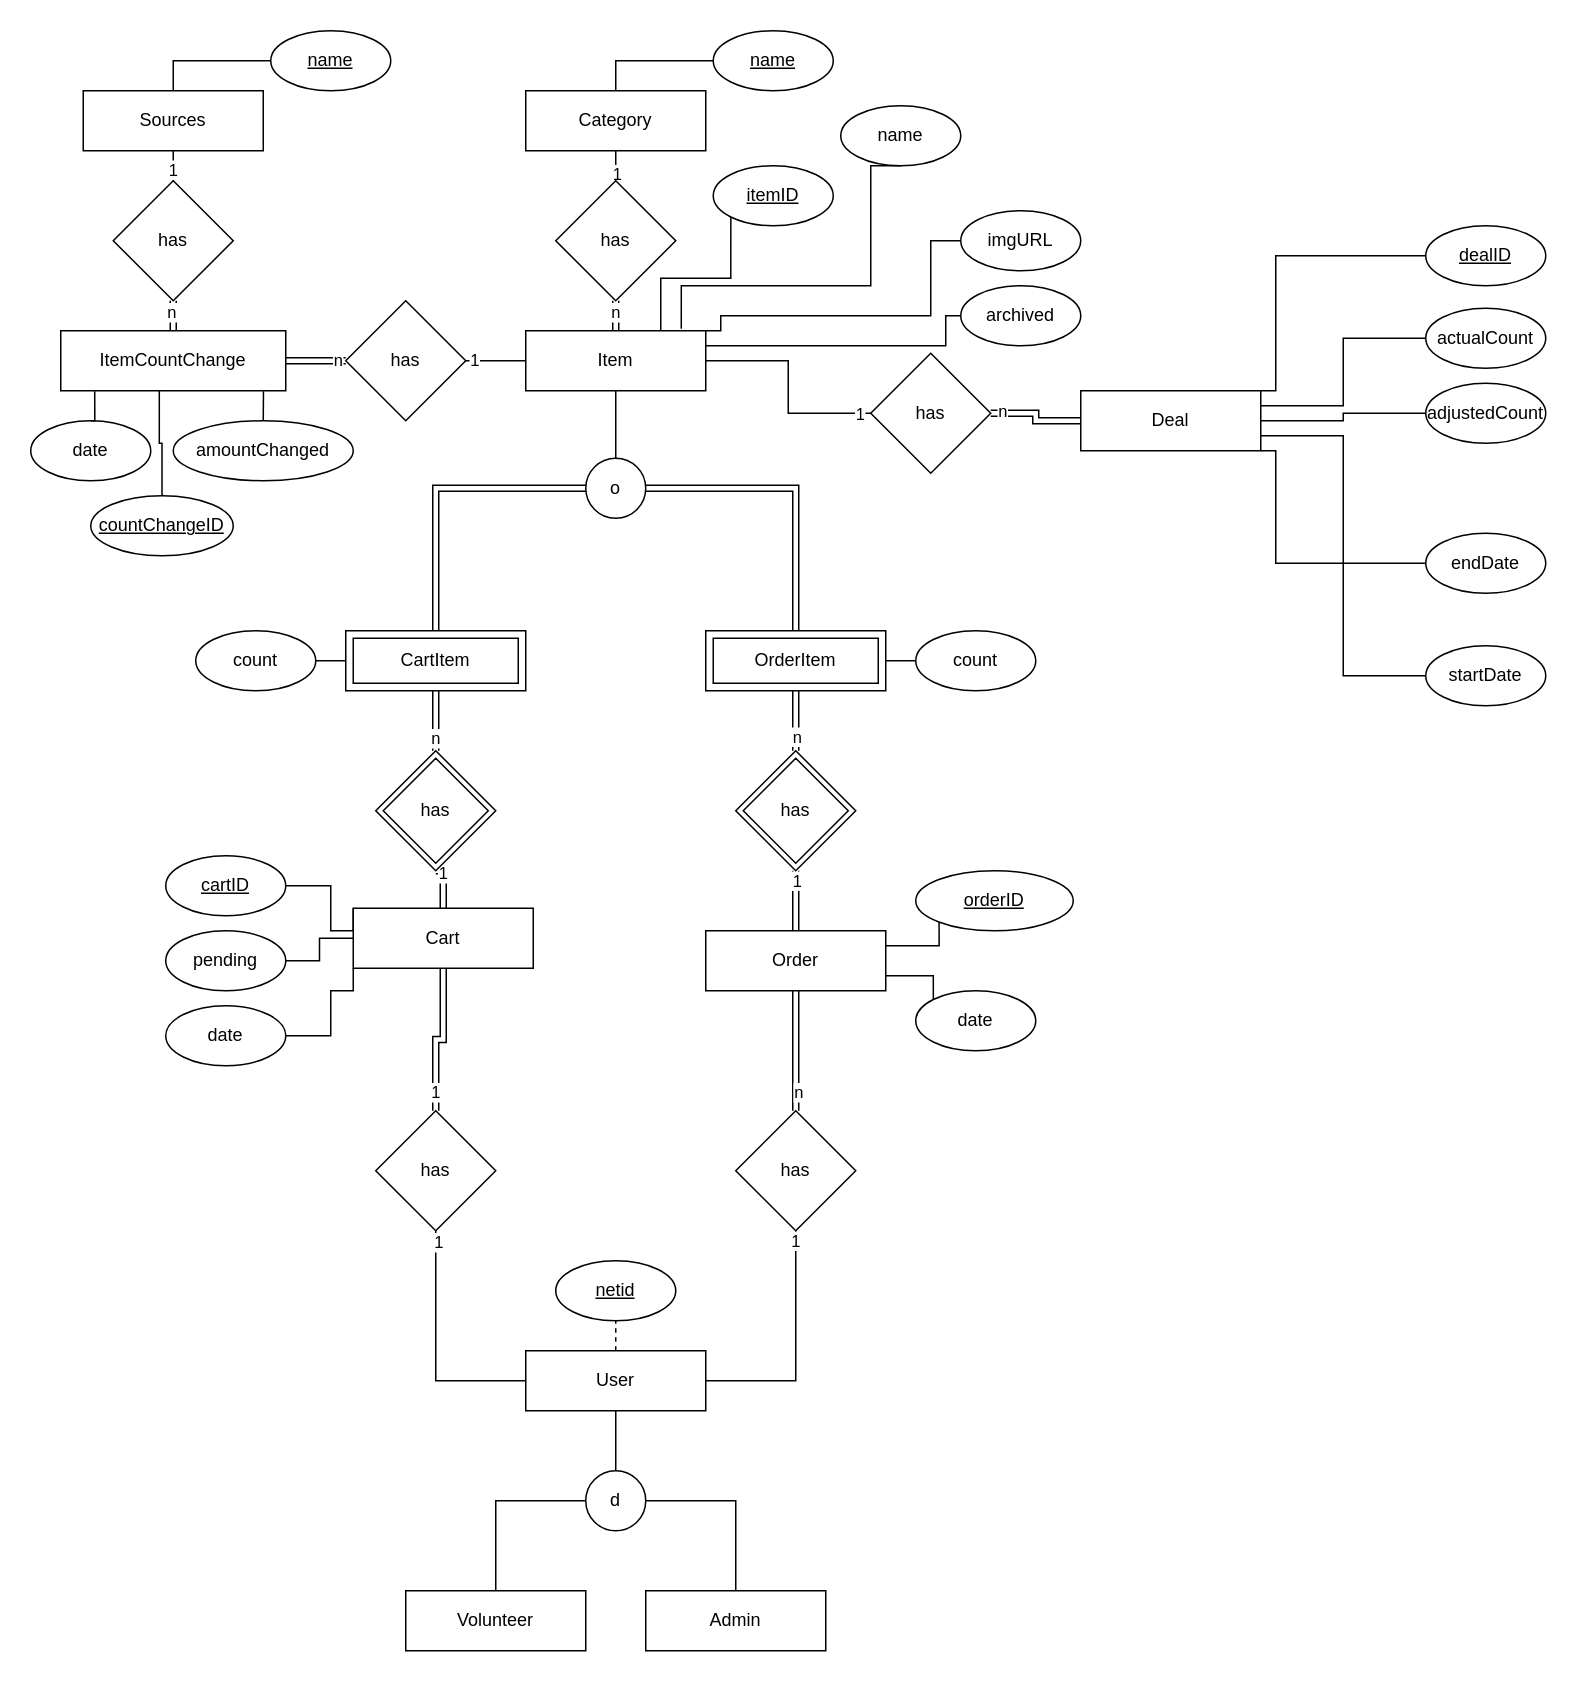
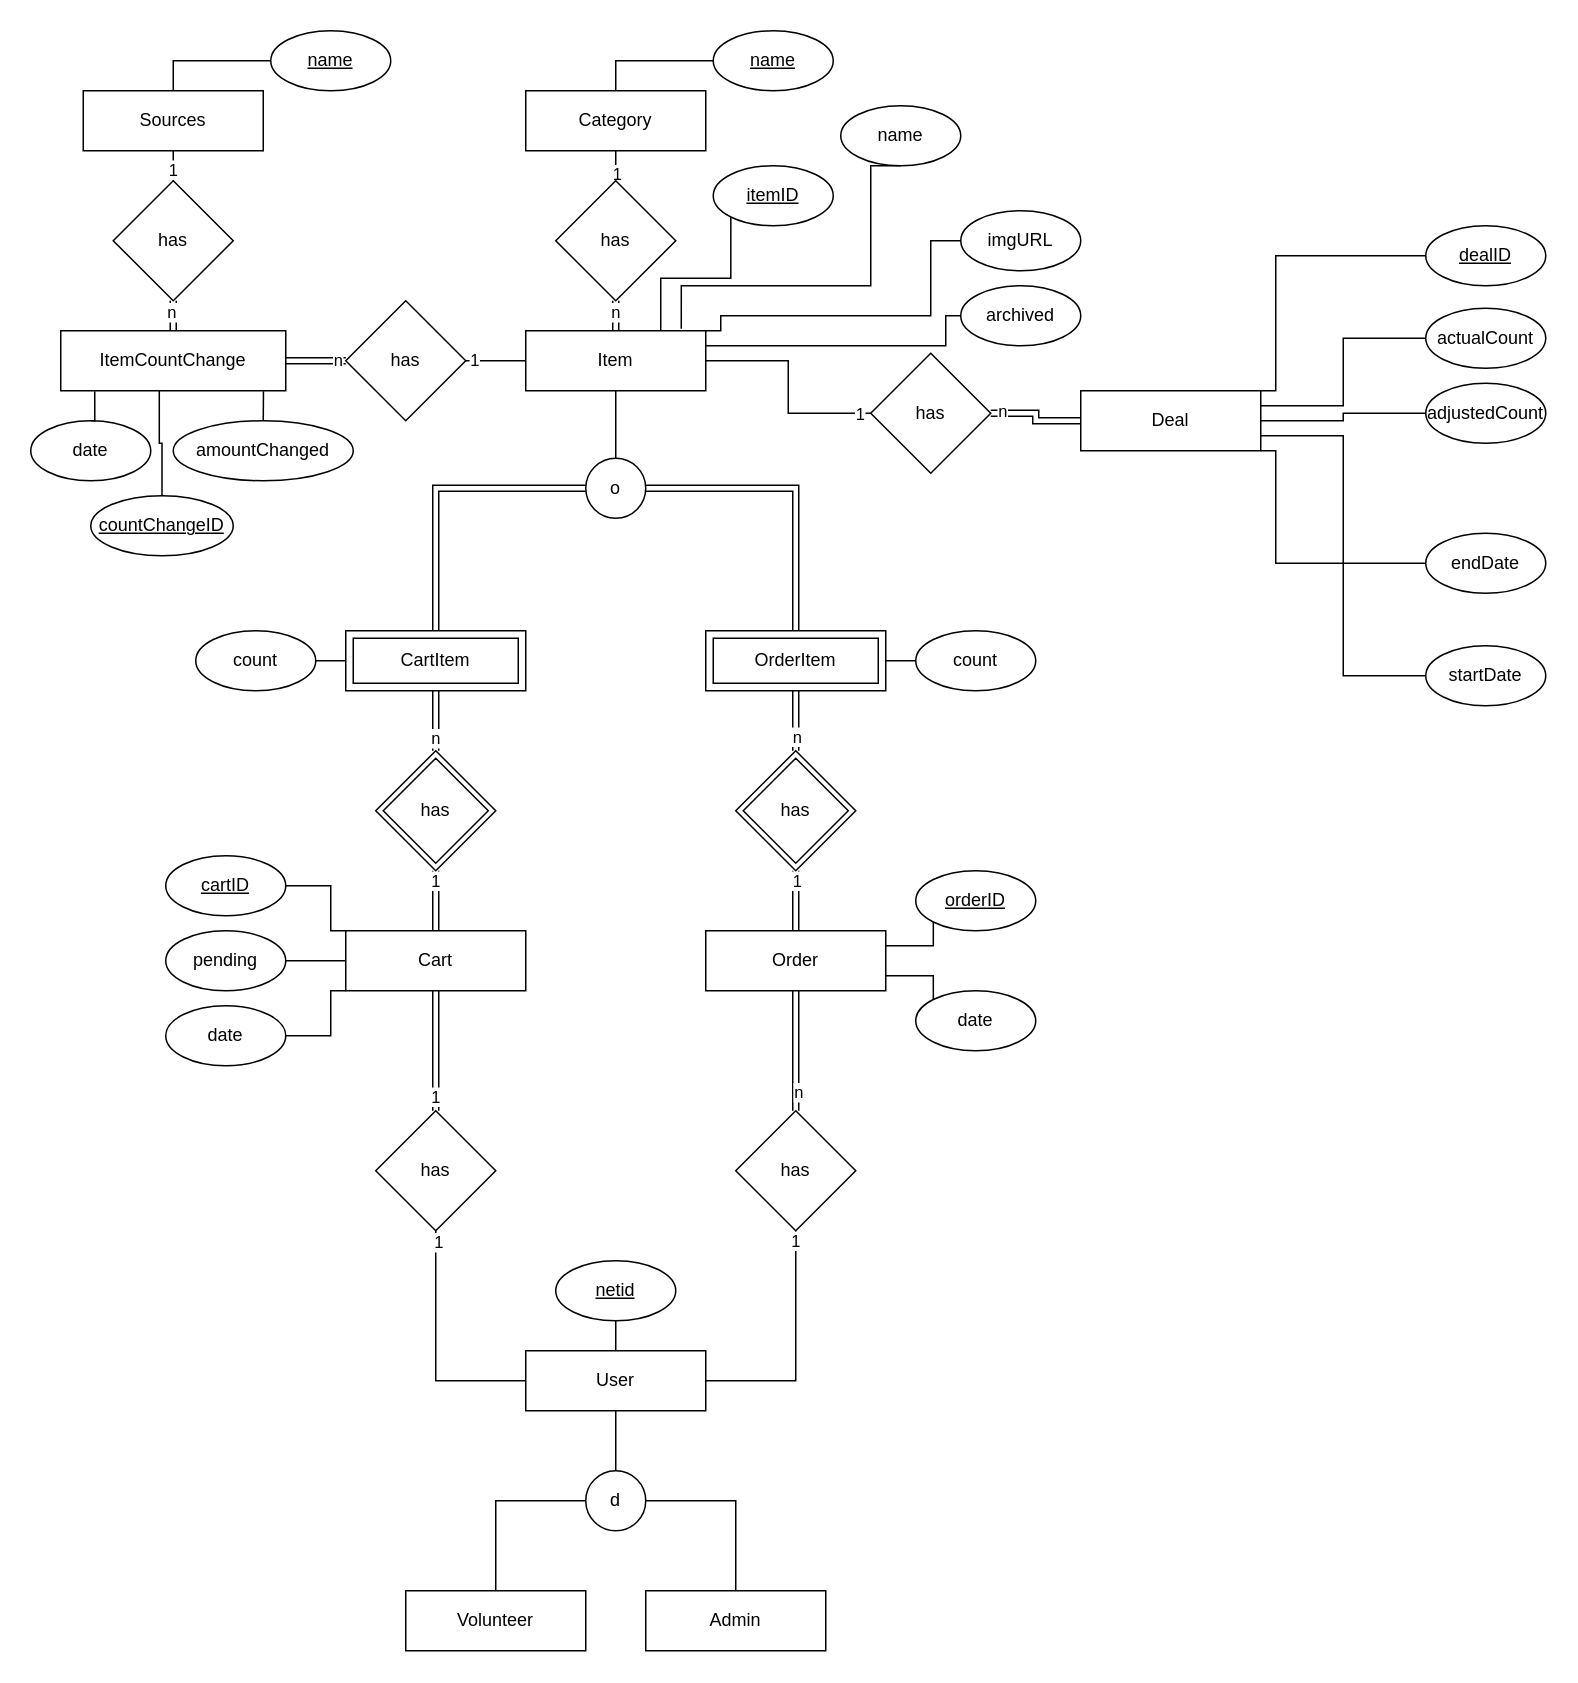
node "orderID": size 158x60 -> 120x60
node "Cart": moved (443, 938) -> (436, 961)
edge "netid" -- "User": style dashed -> solid
